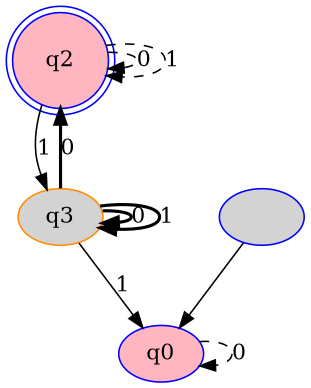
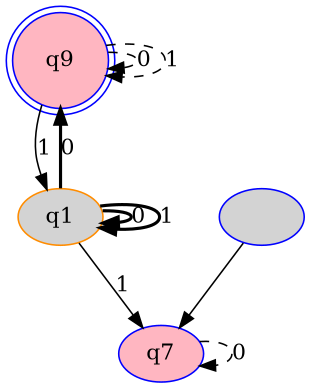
node "q2": label "q2" -> "q9"
node "q3": label "q3" -> "q1"
node "q0": label "q0" -> "q7"
